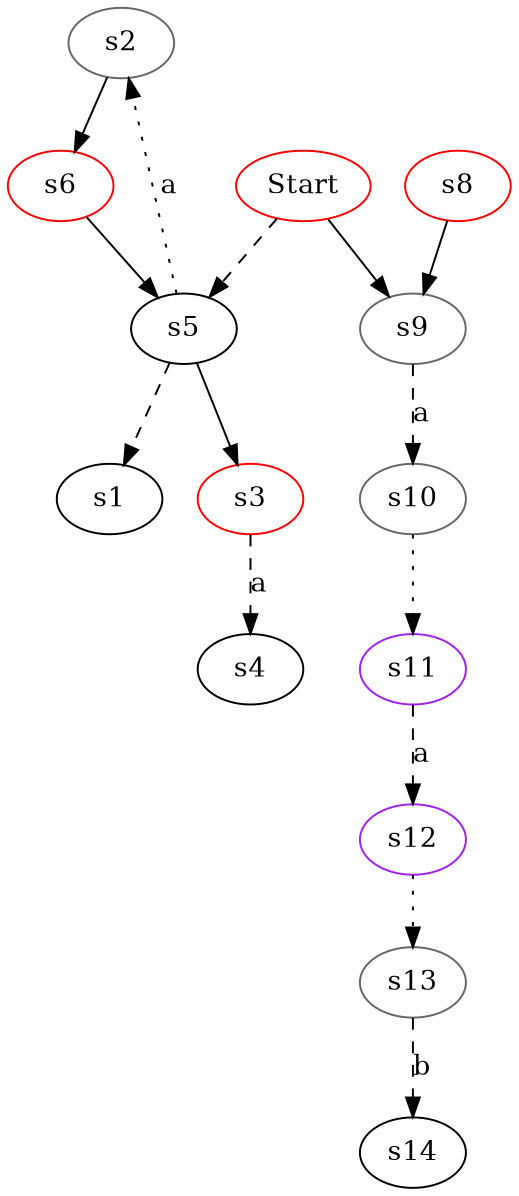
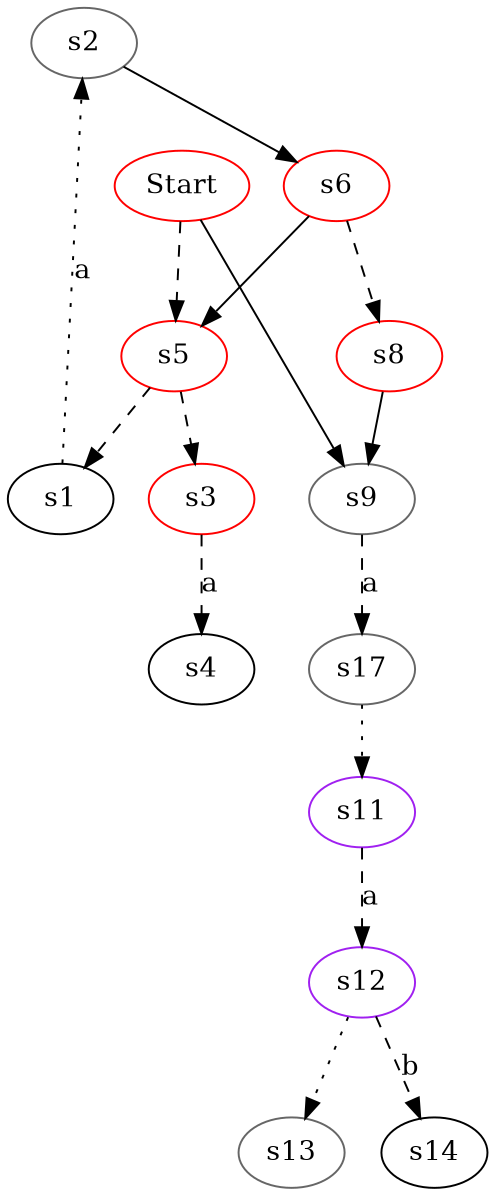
edge "s5" -> "s2": now "s1" -> "s2"
edge "s6" -> "s8": added
node "s5": color black -> red
edge "s5" -> "s3": style solid -> dashed
node "s10": label "s10" -> "s17"
edge "s13" -> "s14": now "s12" -> "s14"
